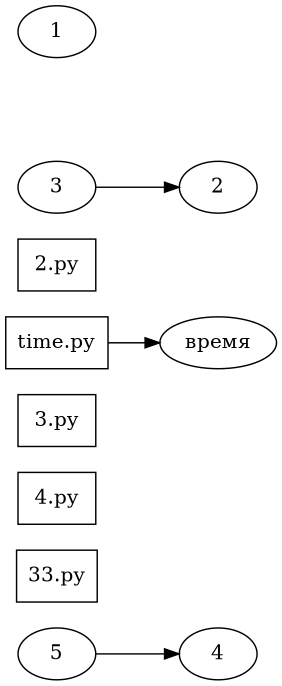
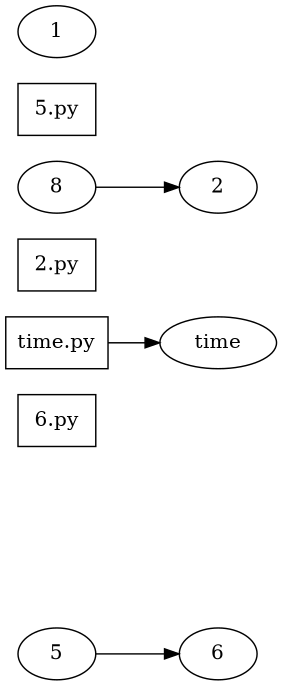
node "5.py": added
node "3": label "3" -> "8"
node "время": label "время" -> "time"
node "3.py": label "3.py" -> "6.py"
node "4.py": removed
node "33.py": removed
node "4": label "4" -> "6"
